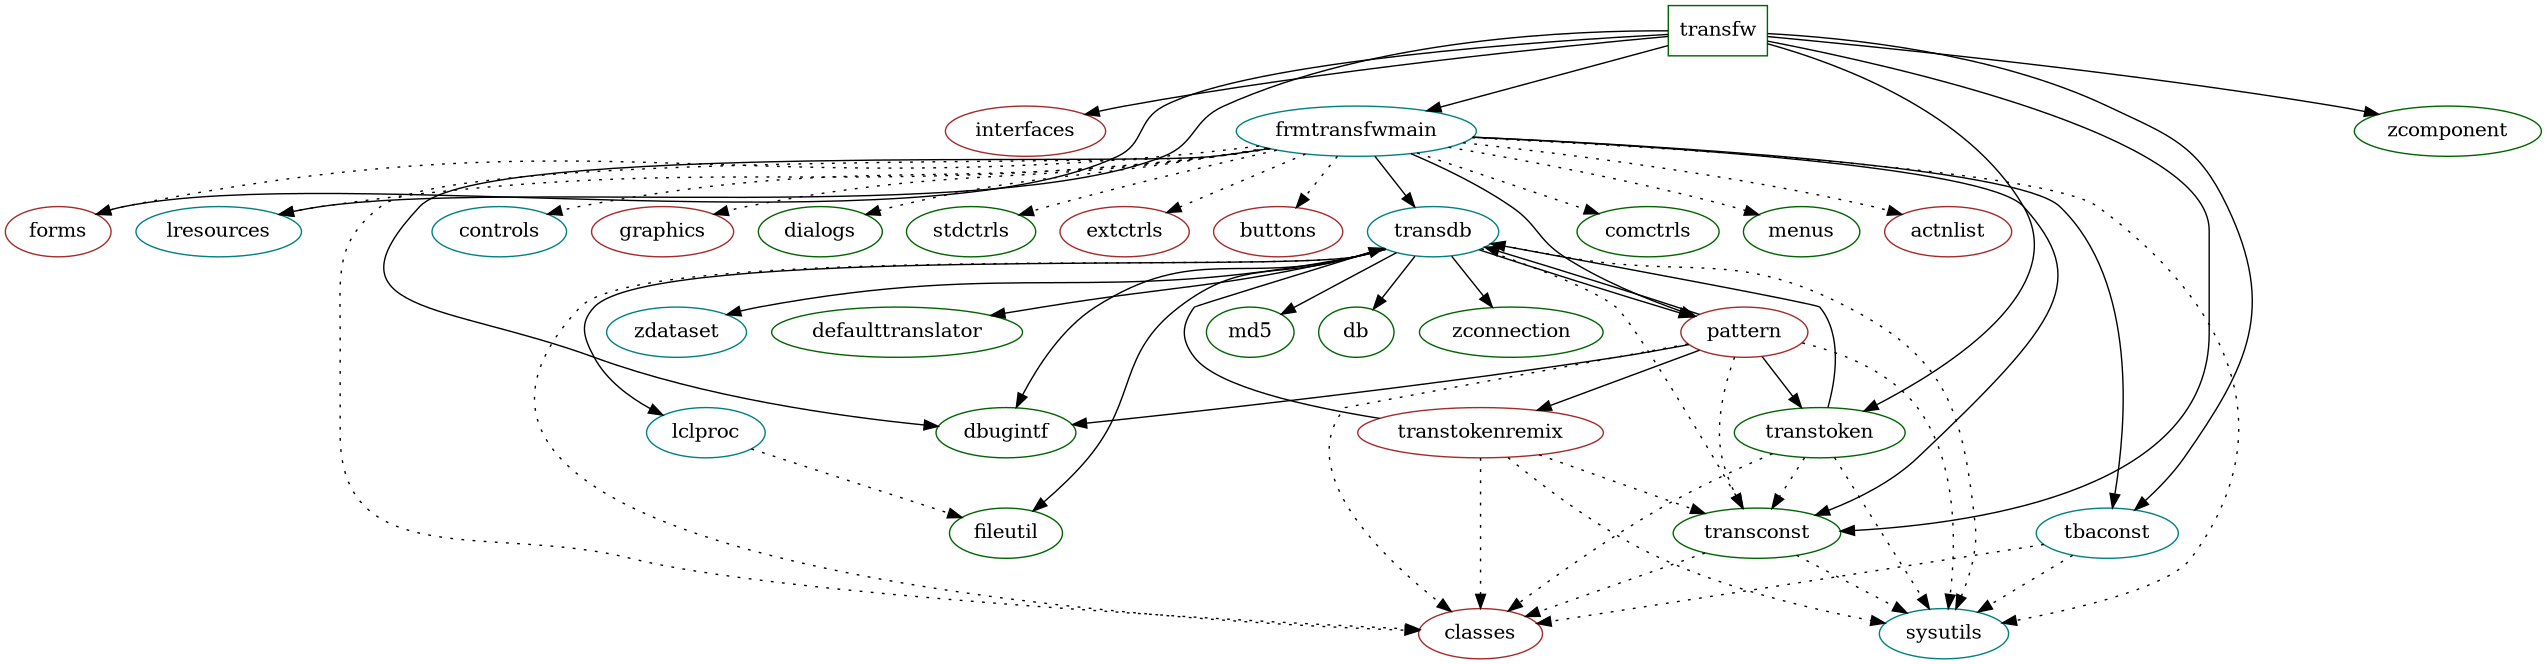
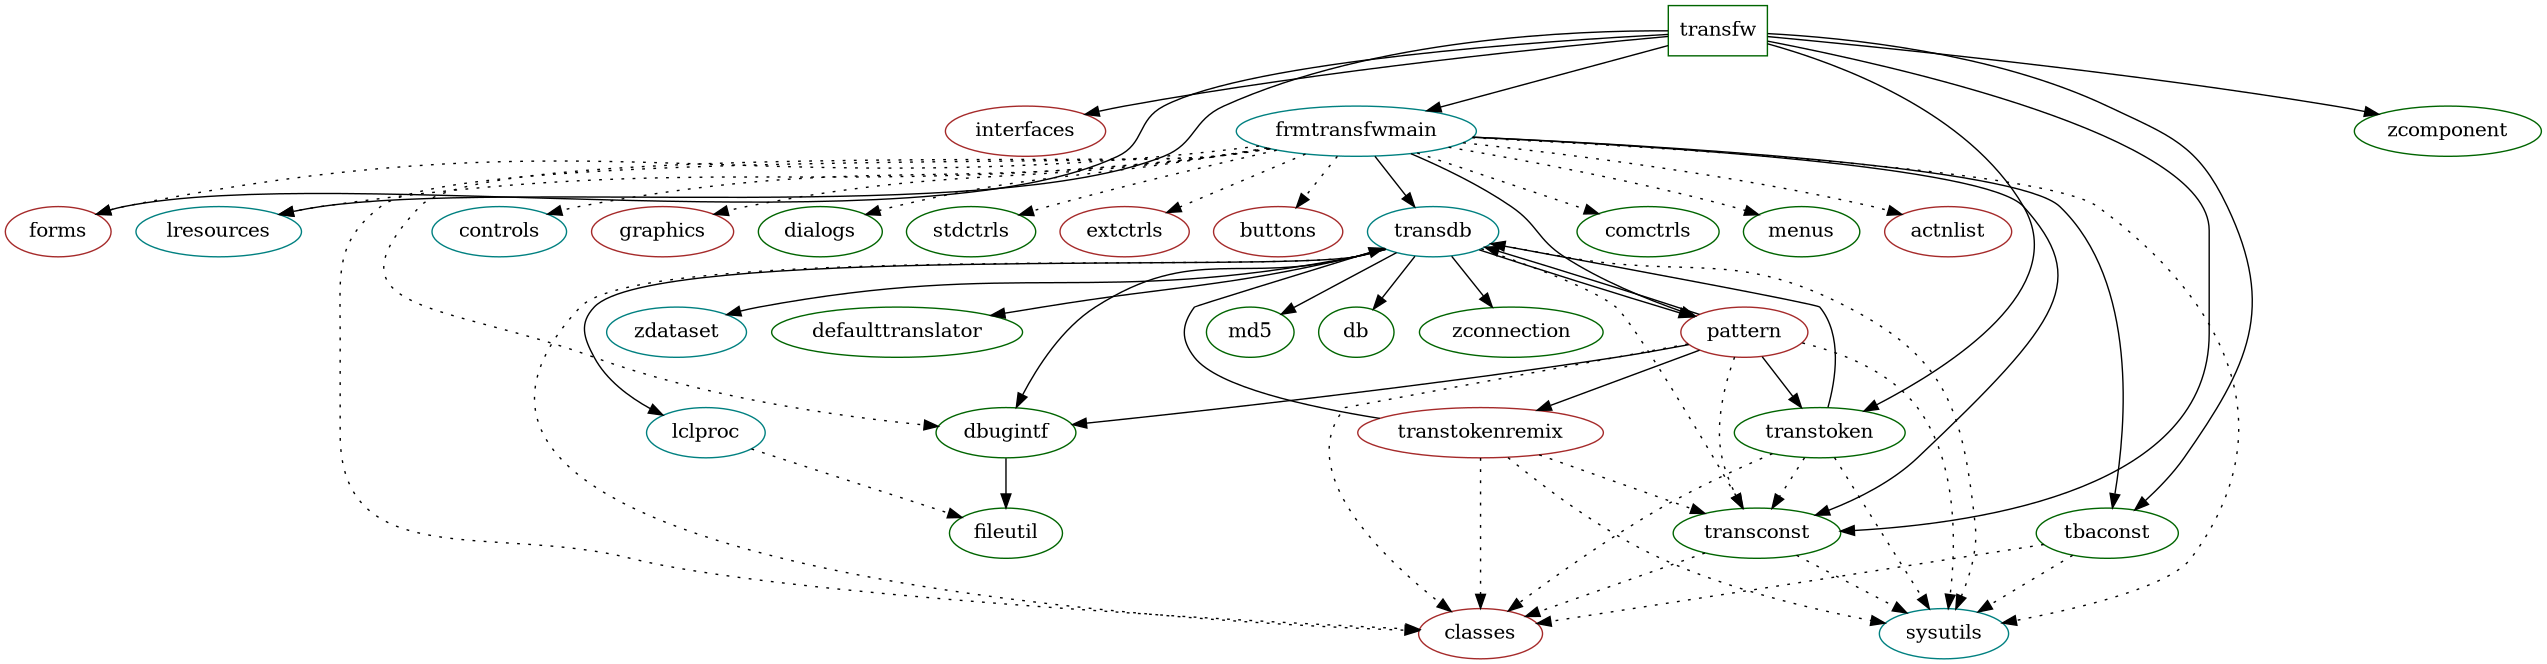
edge "frmtransfwmain" -> "dbugintf": style solid -> dotted
edge "transdb" -> "fileutil": now "dbugintf" -> "fileutil"
node "tbaconst": color teal -> darkgreen
